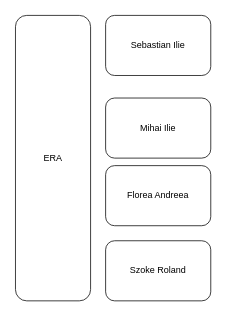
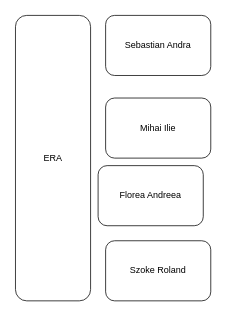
node "Sebastian Ilie": label "Sebastian Ilie" -> "Sebastian Andra"
node "Florea Andreea": moved (158, 195) -> (150, 195)
